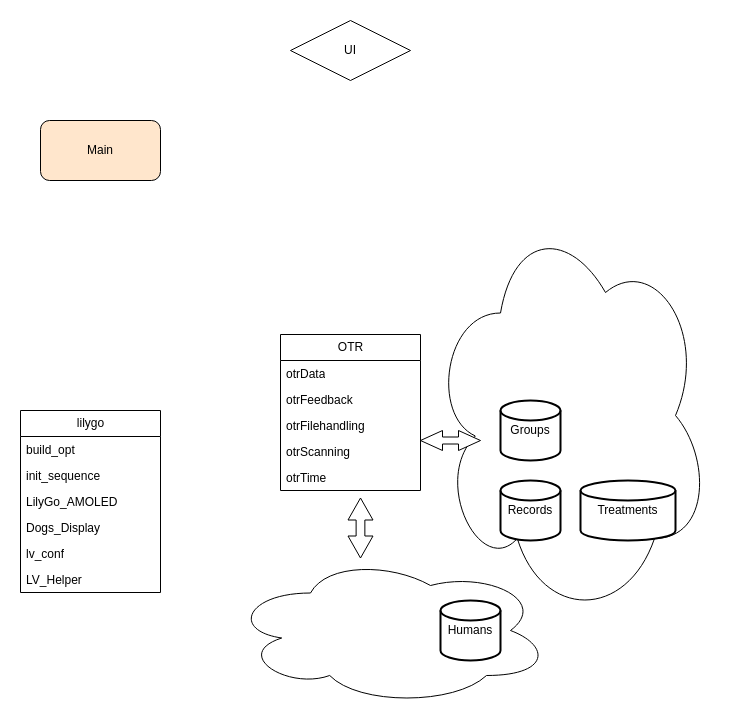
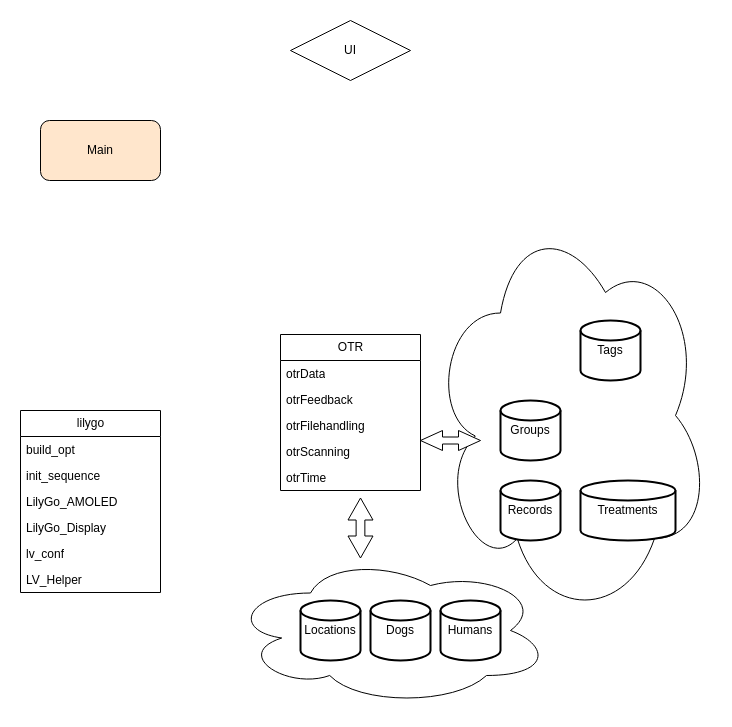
node "Tags": added
node "Dogs_Display": label "Dogs_Display" -> "LilyGo_Display"
node "Locations": added
node "Dogs": added
